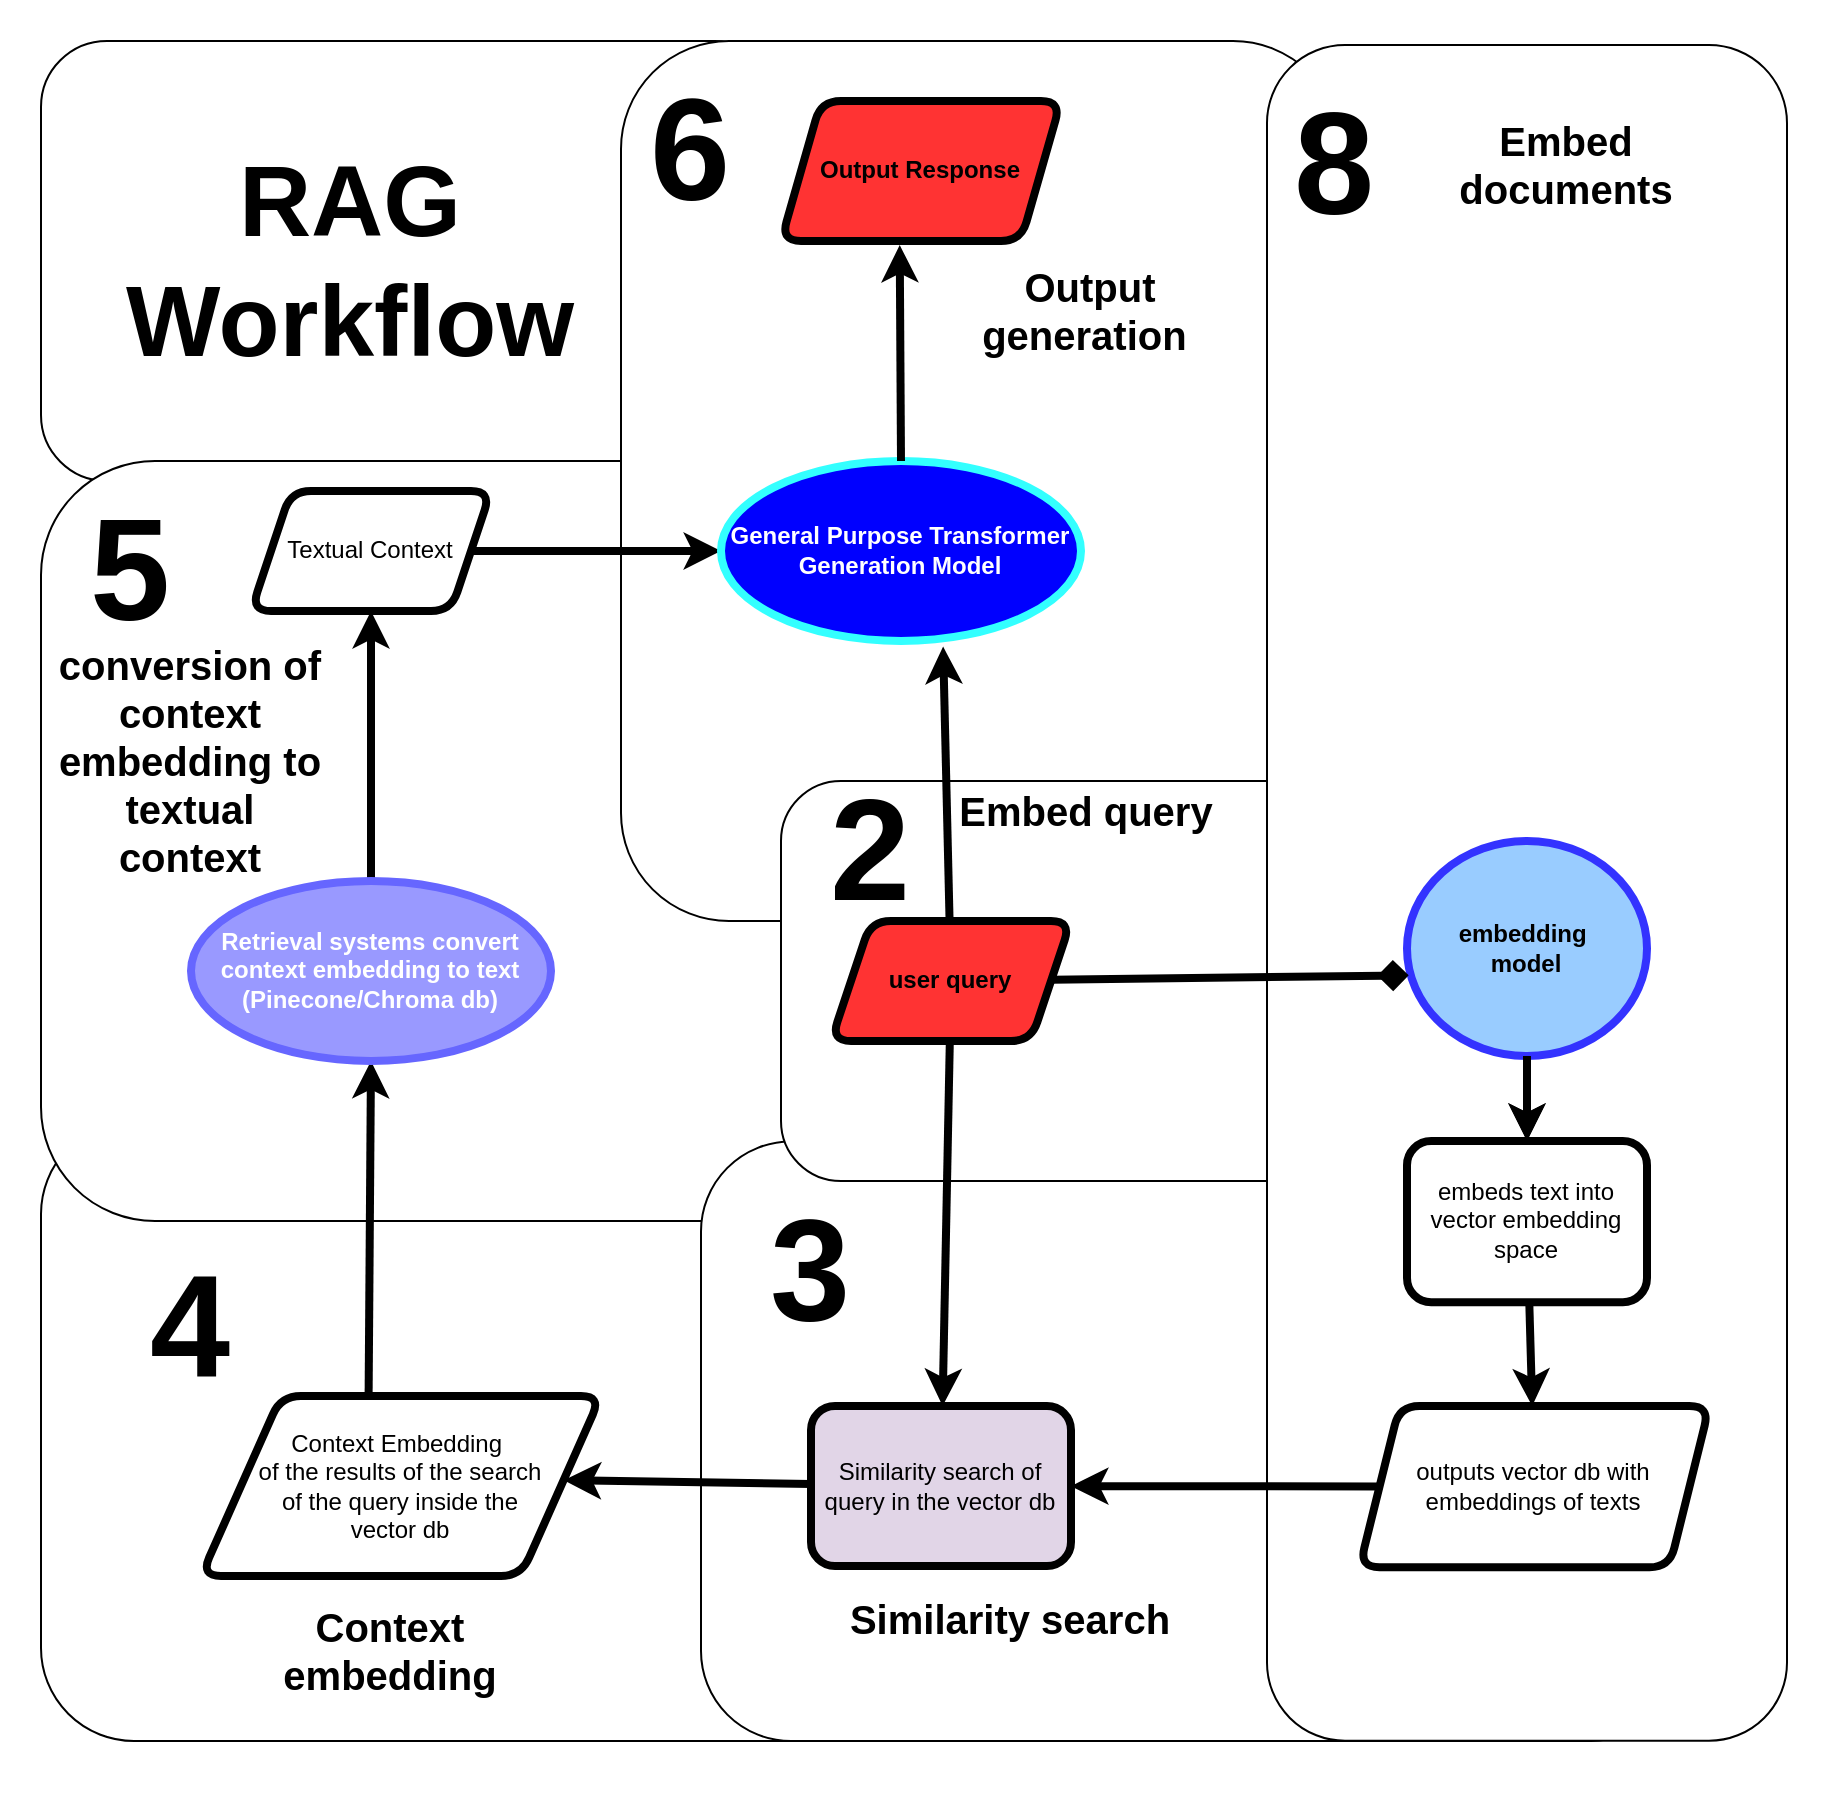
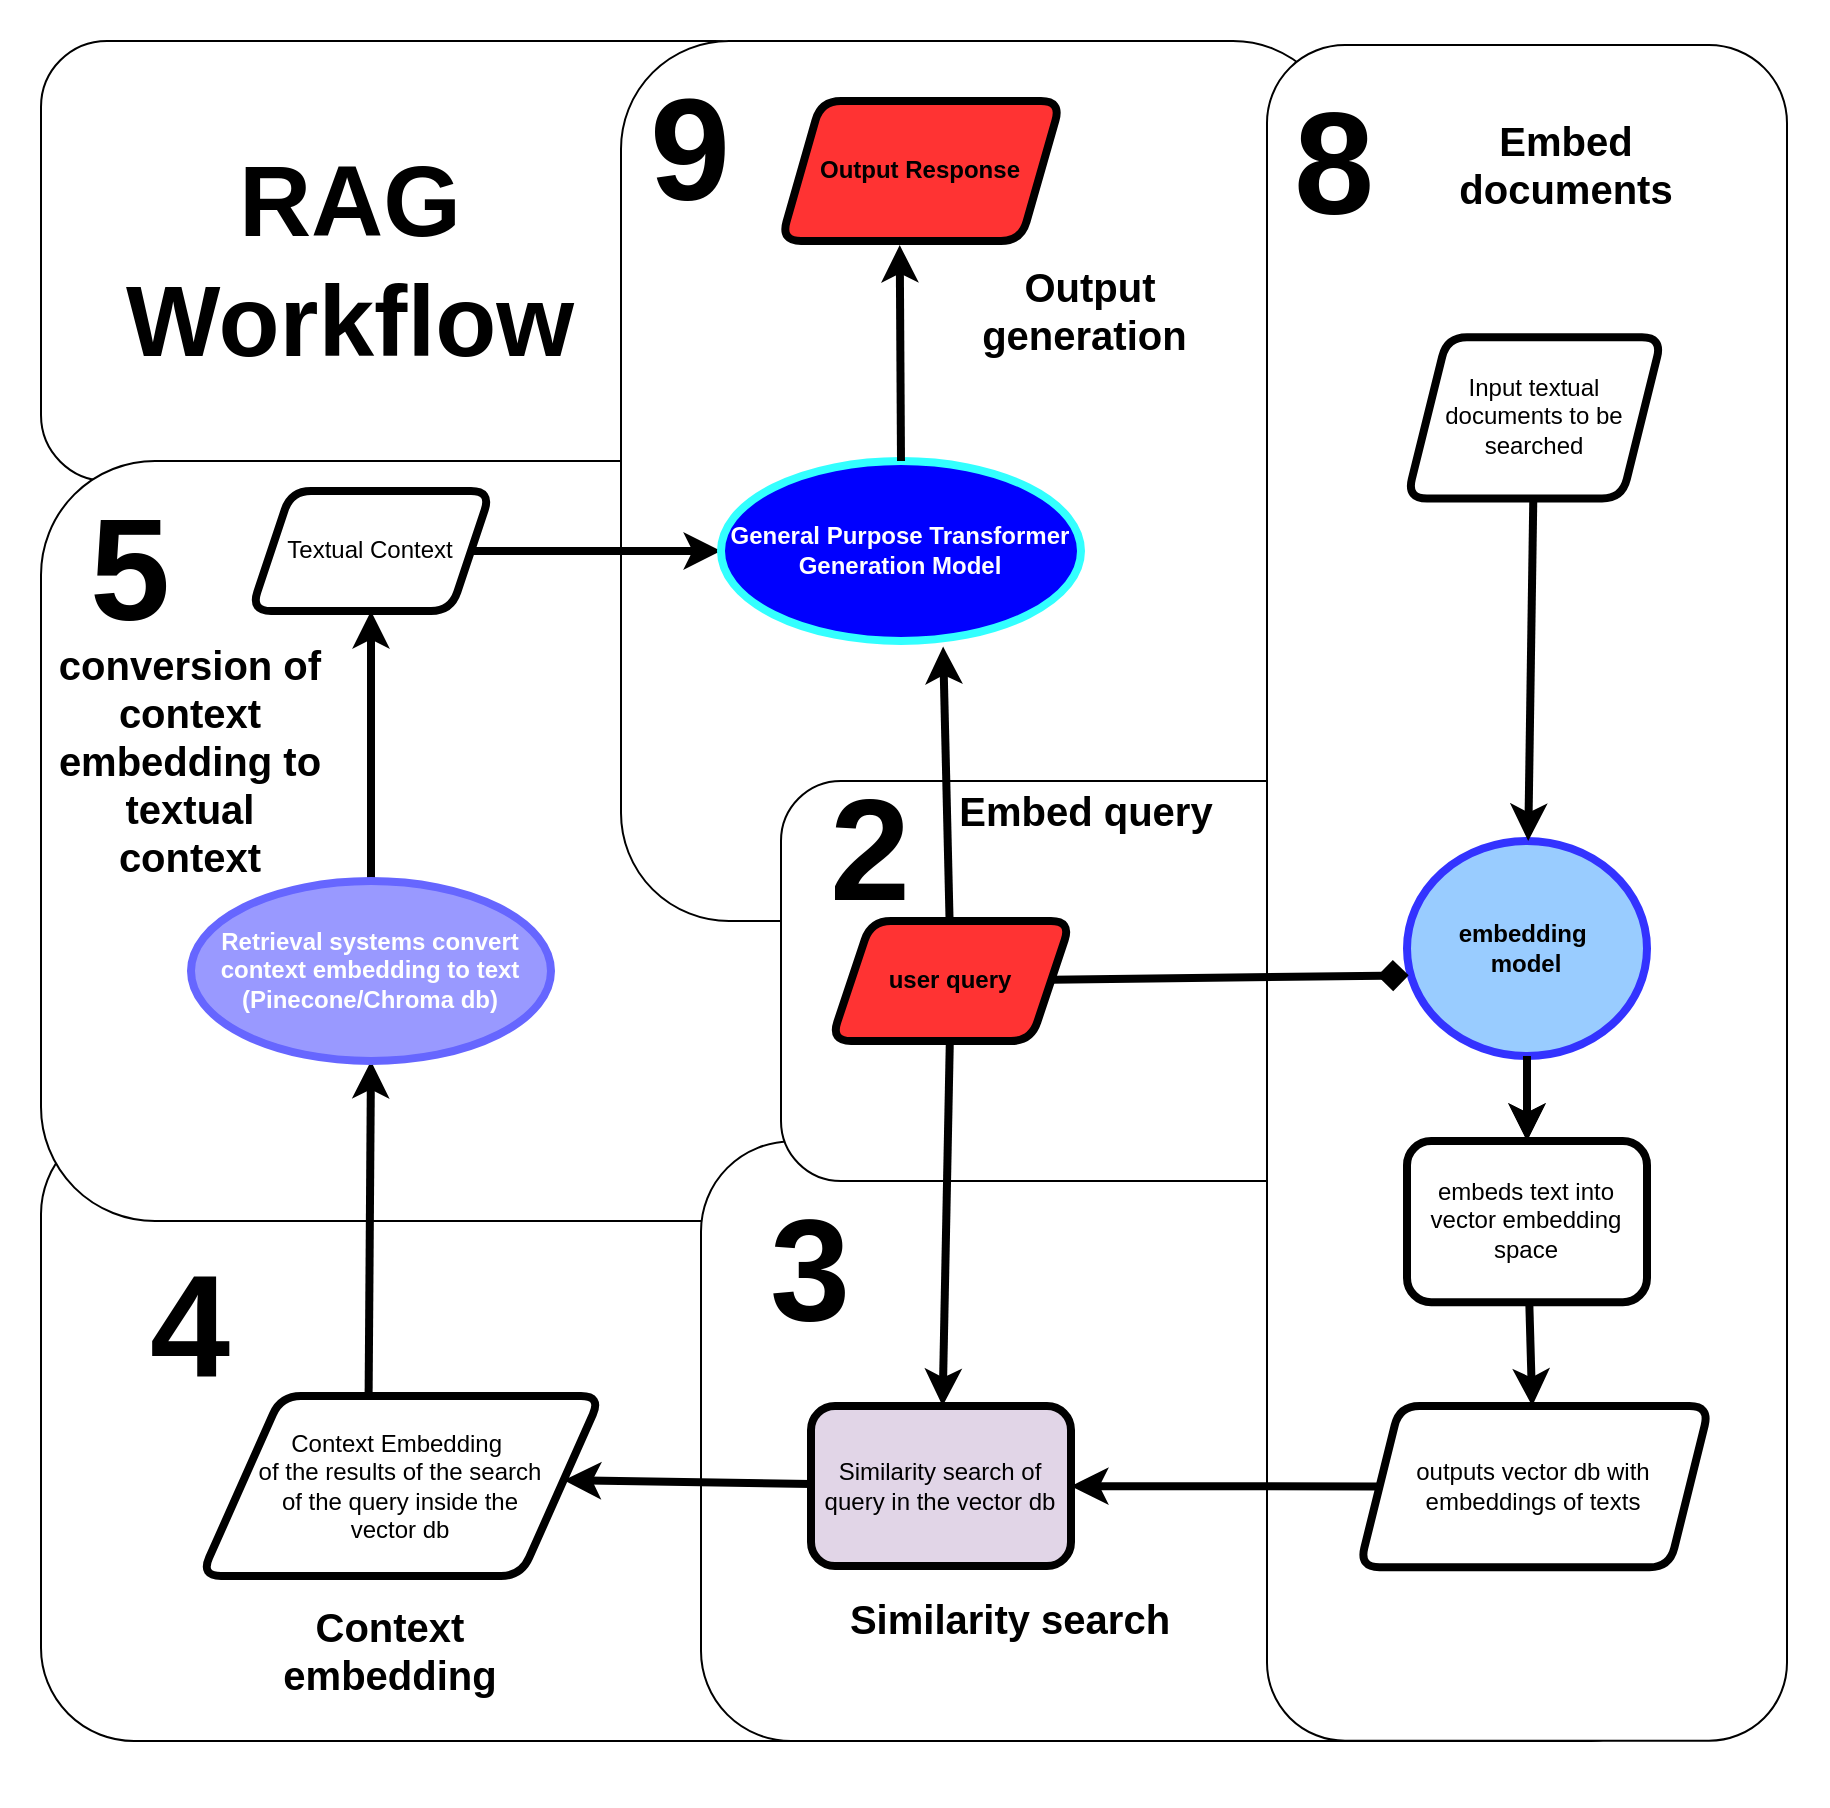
node "6": label "6" -> "9"
node "Input textual documents to be searched": added
edge "Input textual documents to be searched" -> "embedding model": added
